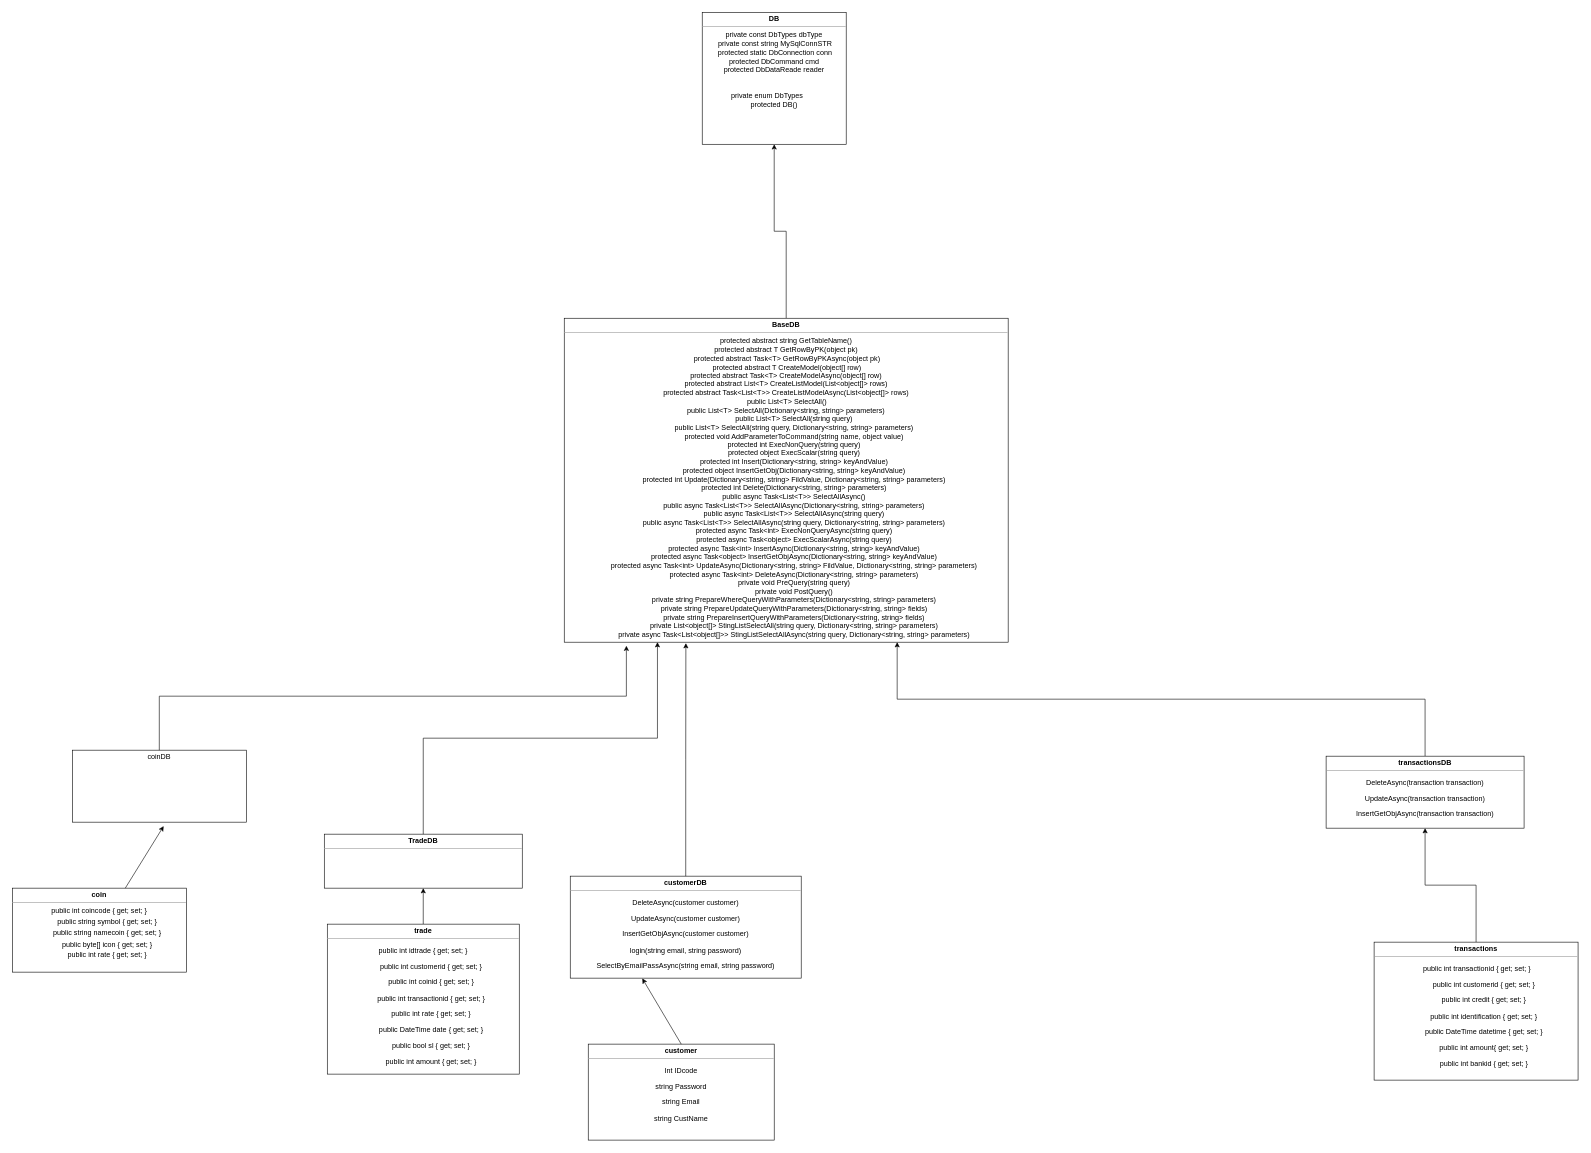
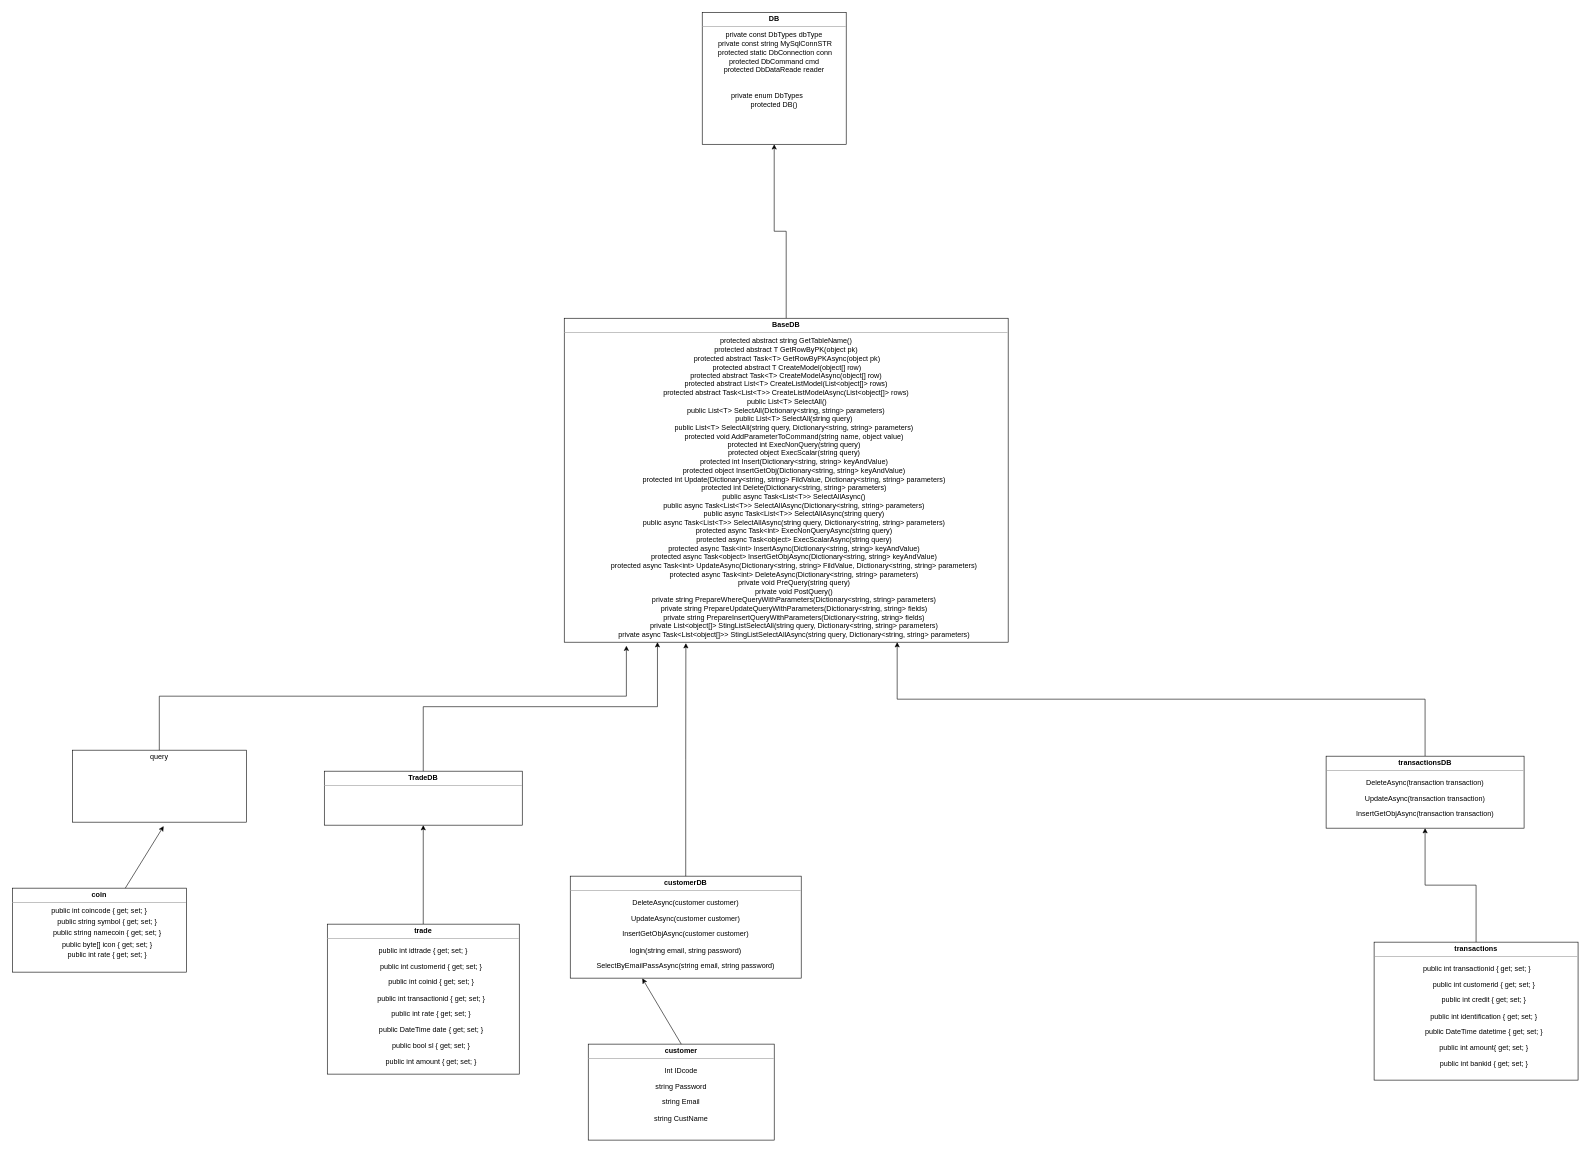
node "coinDB": label "coinDB" -> "query"
node "TradeDB": moved (423, 861) -> (423, 798)
